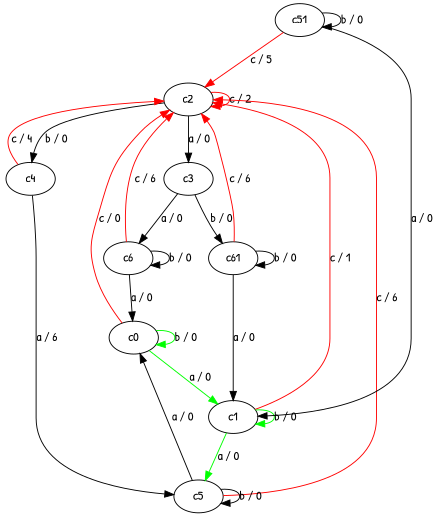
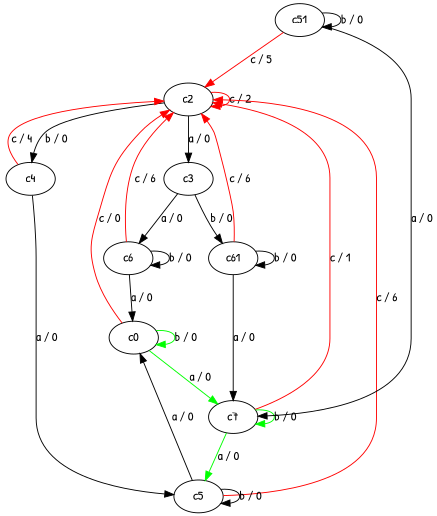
edge "c4" -> "c5": label "a / 6" -> "a / 0"
node "c1": label "c1" -> "c7"
